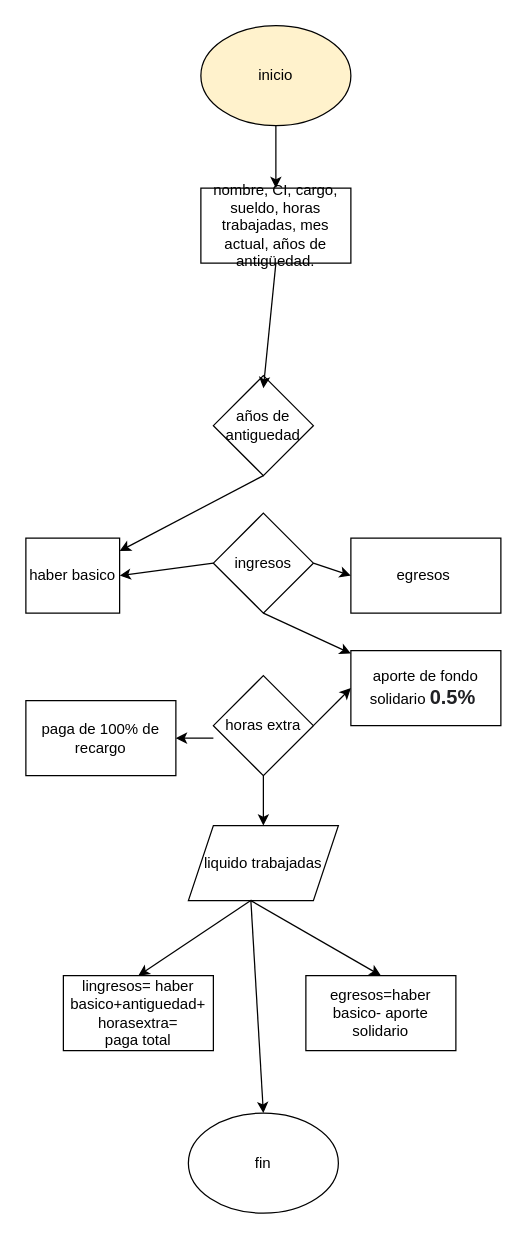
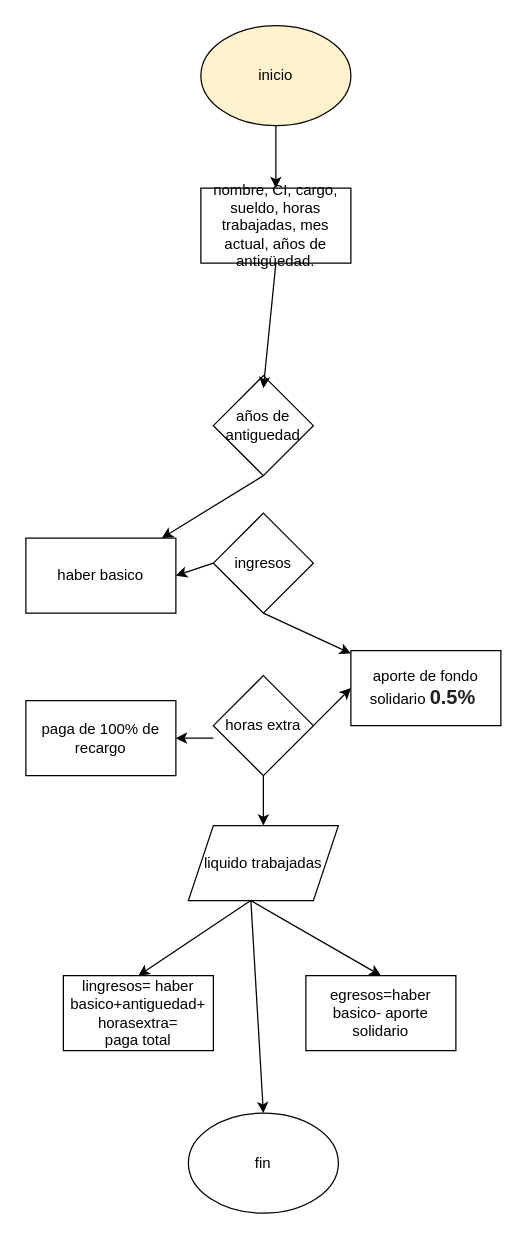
edge "ingresos" -> "egresos": removed
node "haber basico": size 94x75 -> 150x75
node "egresos": removed
